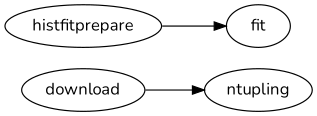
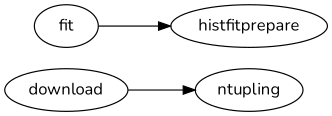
edge "histfitprepare" -> "fit": reversed
